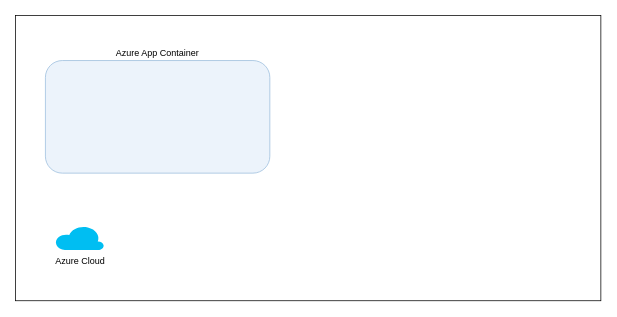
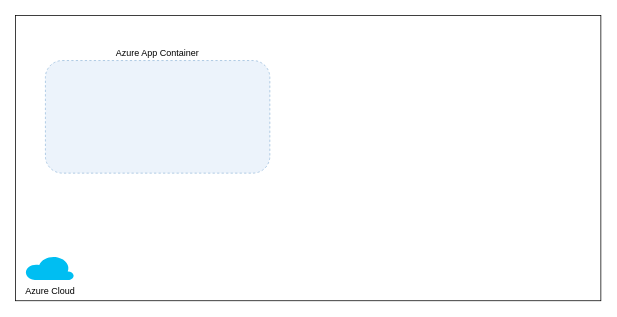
node "Azure App Container": style solid -> dashed
node "Azure Cloud": moved (80, 238) -> (50, 268)
